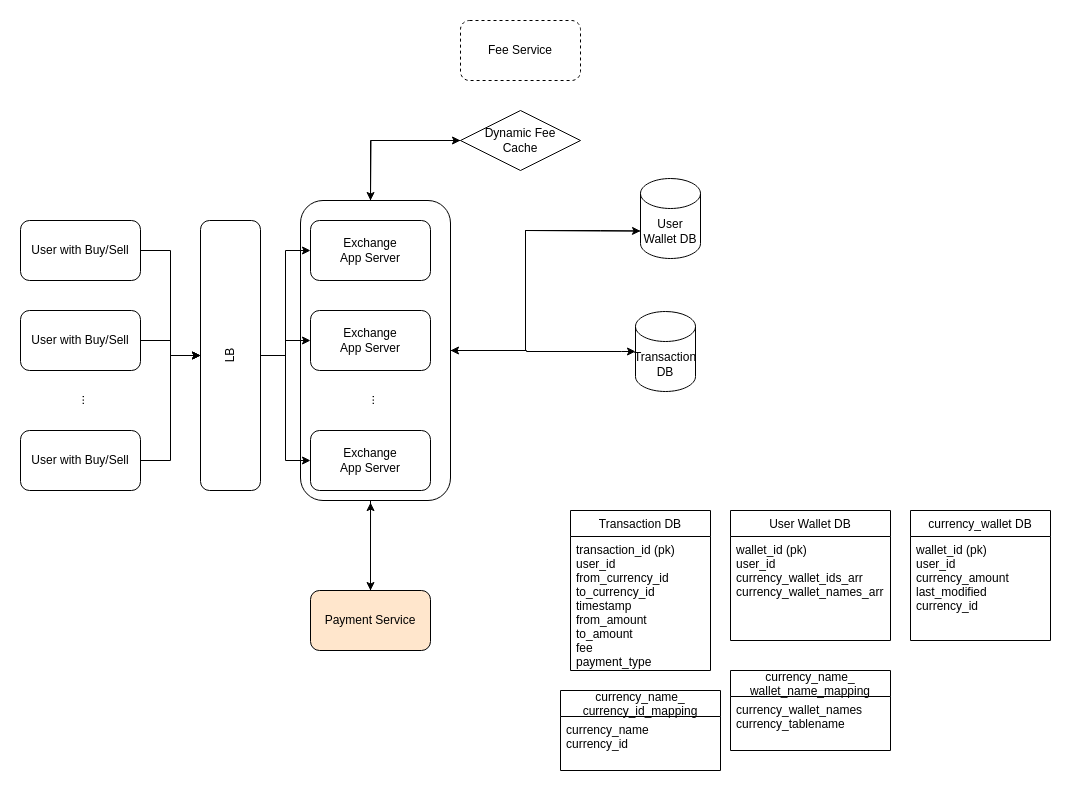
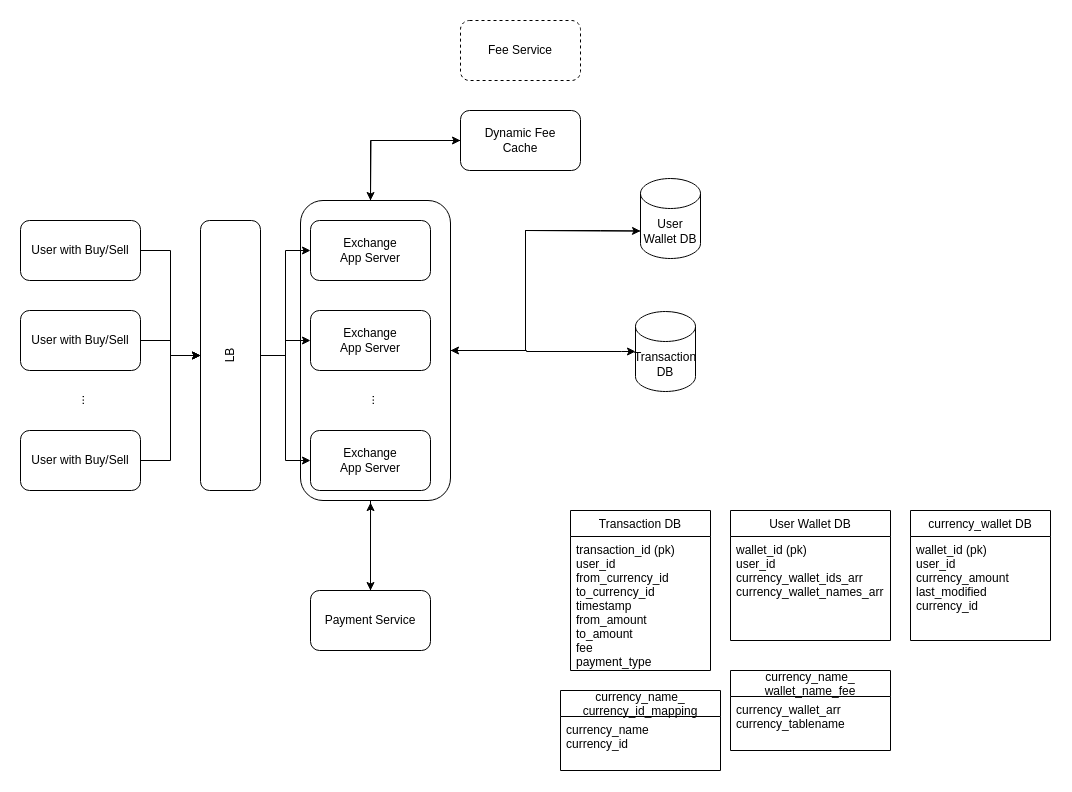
node "Dynamic Fee Cache": shape diamond -> rounded rectangle
node "Payment Service": fillcolor #ffe6cc -> #ffffff
node "currency_name_ wallet_name_mapping": label "currency_name_ wallet_name_mapping" -> "currency_name_ wallet_name_fee"
node "currency_wallet_names currency_tablename": label "currency_wallet_names currency_tablename" -> "currency_wallet_arr currency_tablename"
